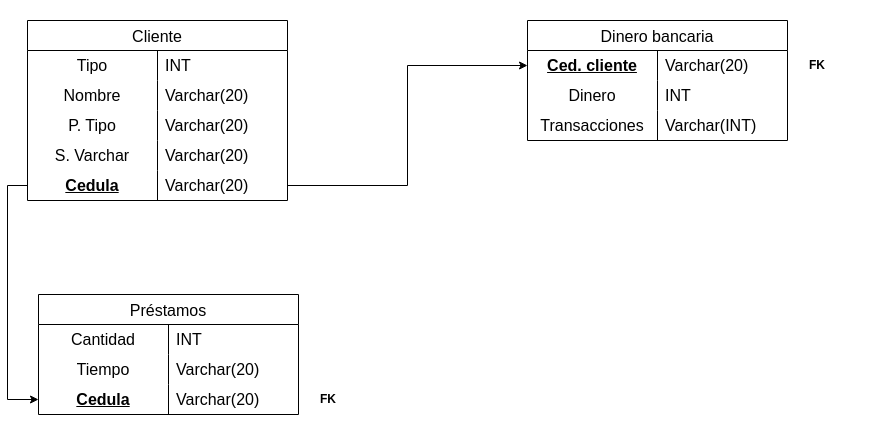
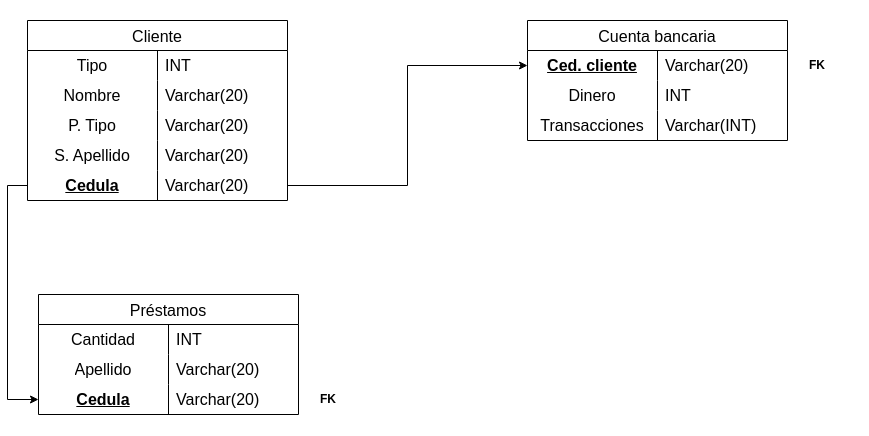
node "Dinero bancaria": label "Dinero bancaria" -> "Cuenta bancaria"
node "S. Varchar": label "S. Varchar" -> "S. Apellido"
node "Tiempo": label "Tiempo" -> "Apellido"
